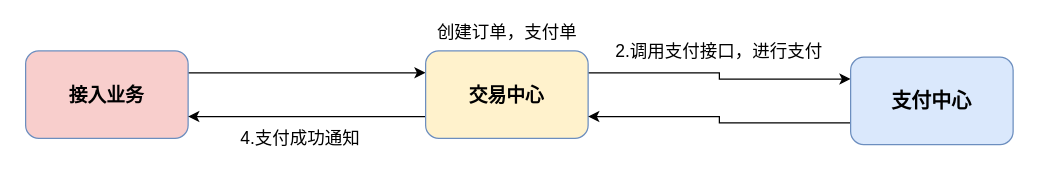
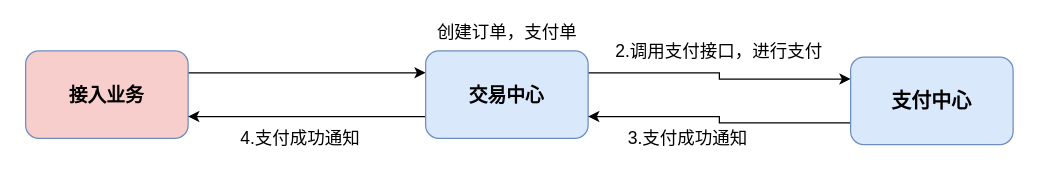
node "交易中心": fillcolor #fff2cc -> #dae8fc
node "3.支付成功通知": added
